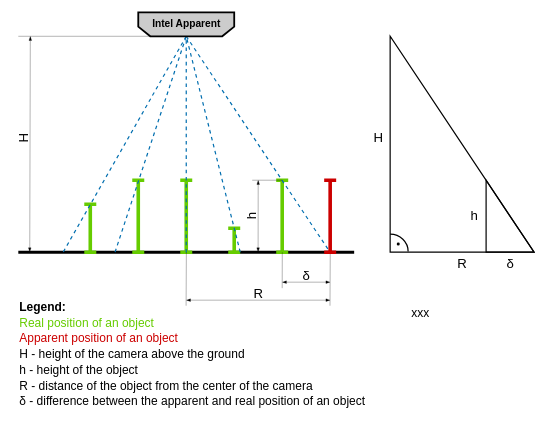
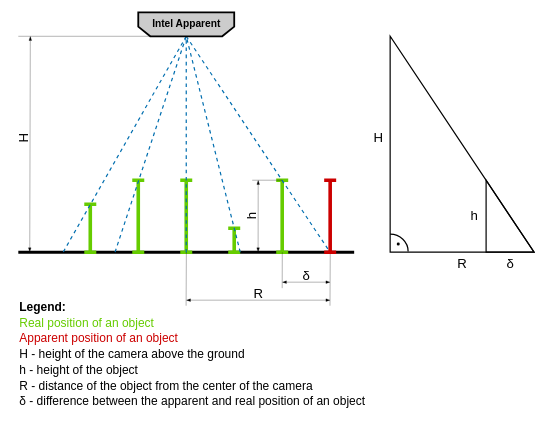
node "xxx": removed
